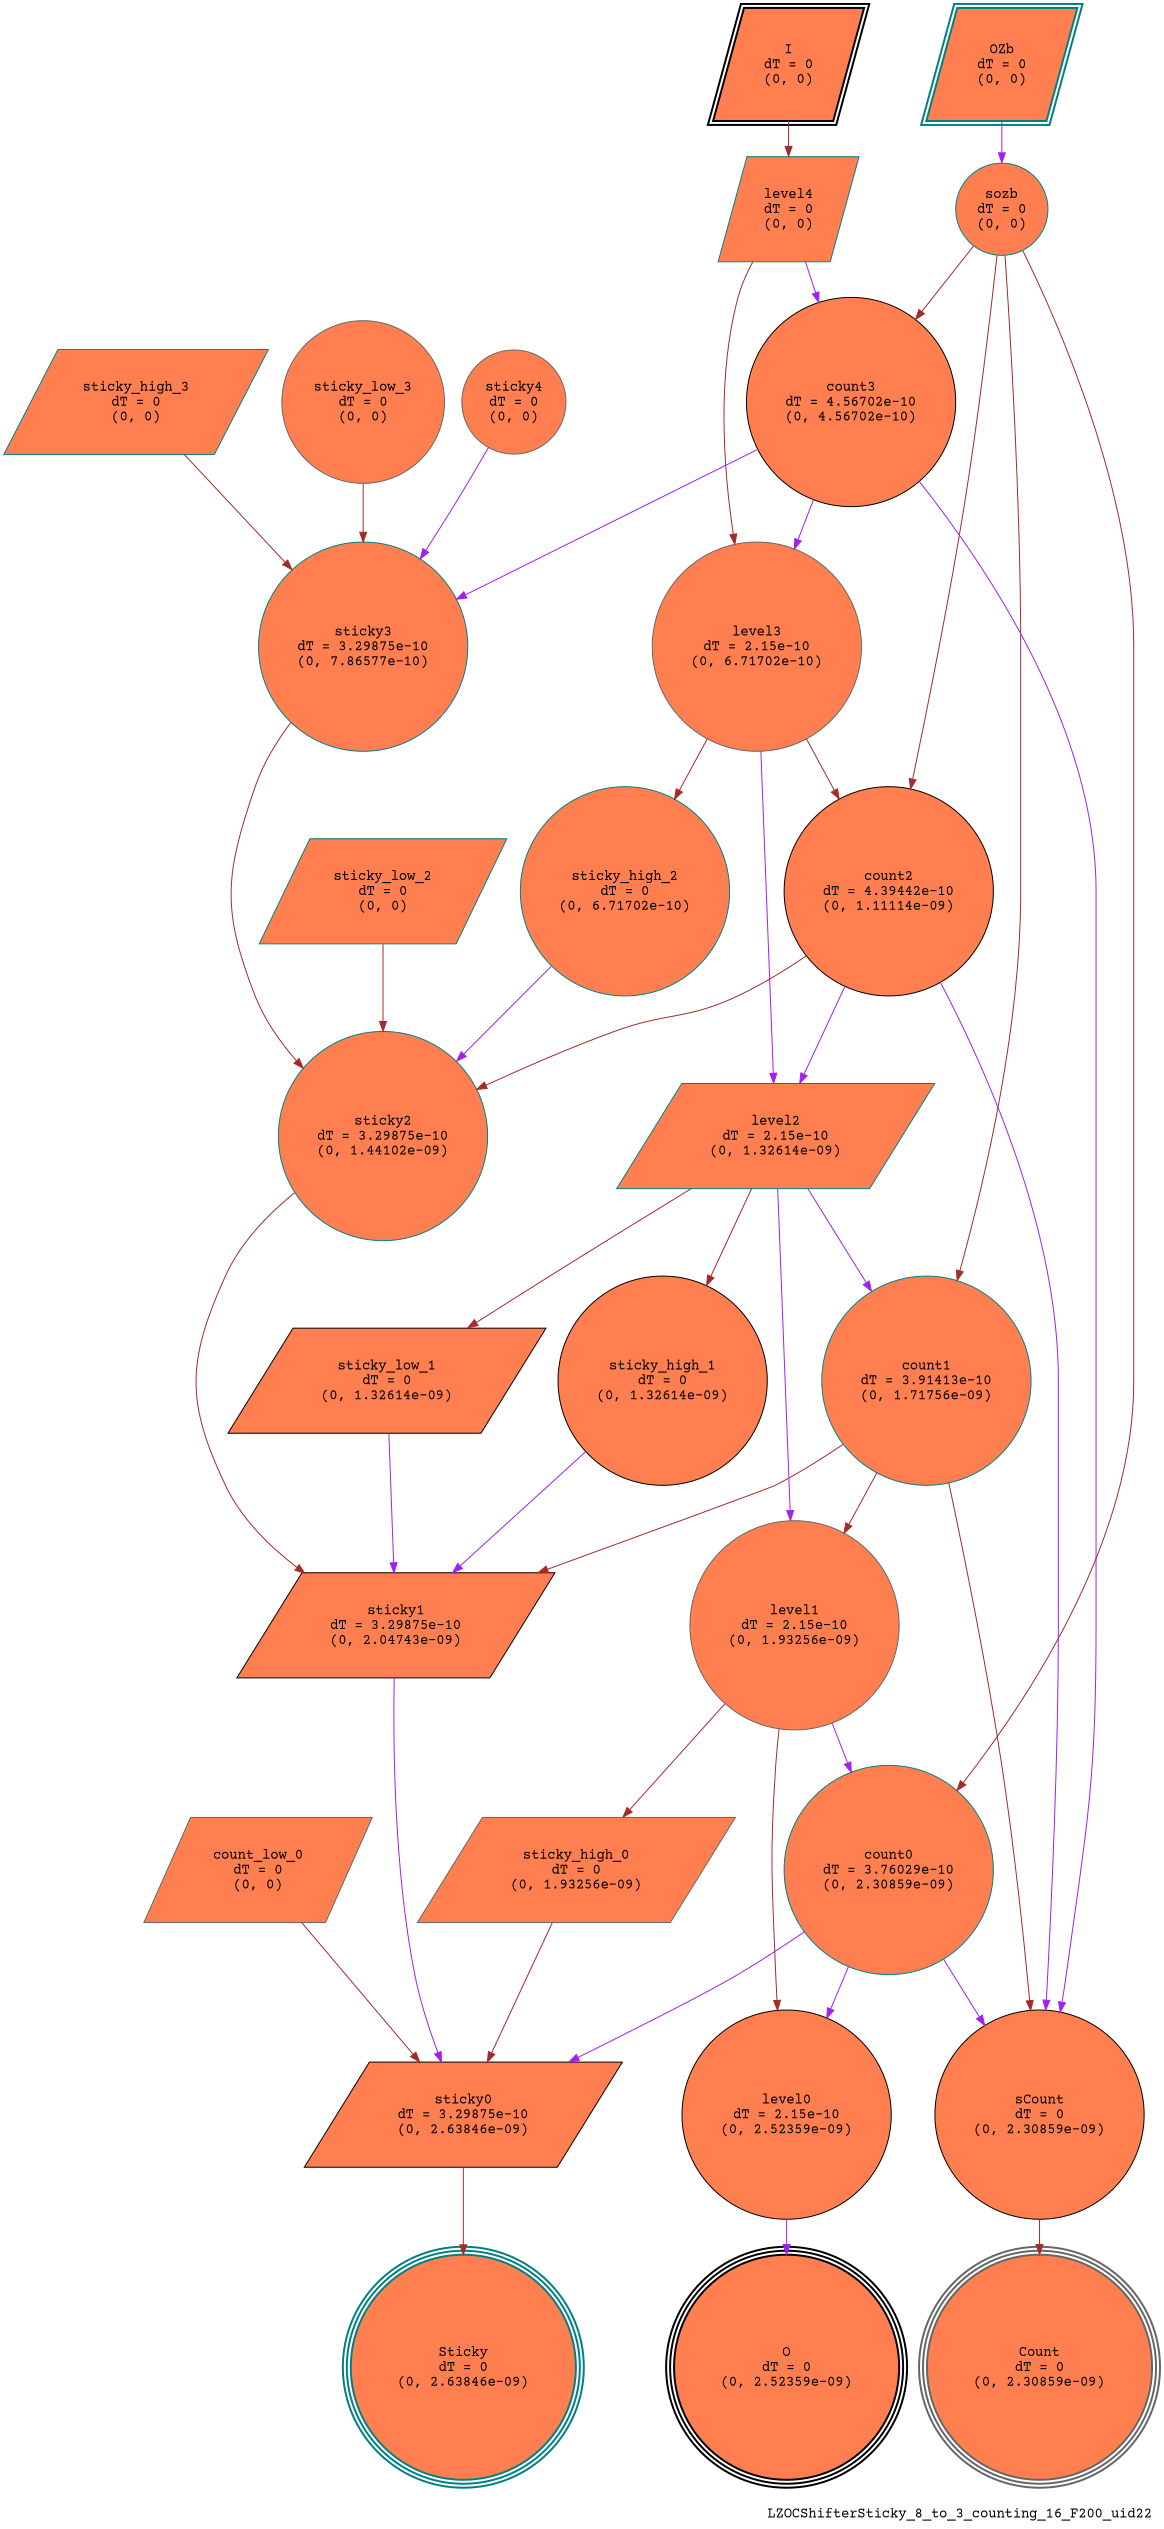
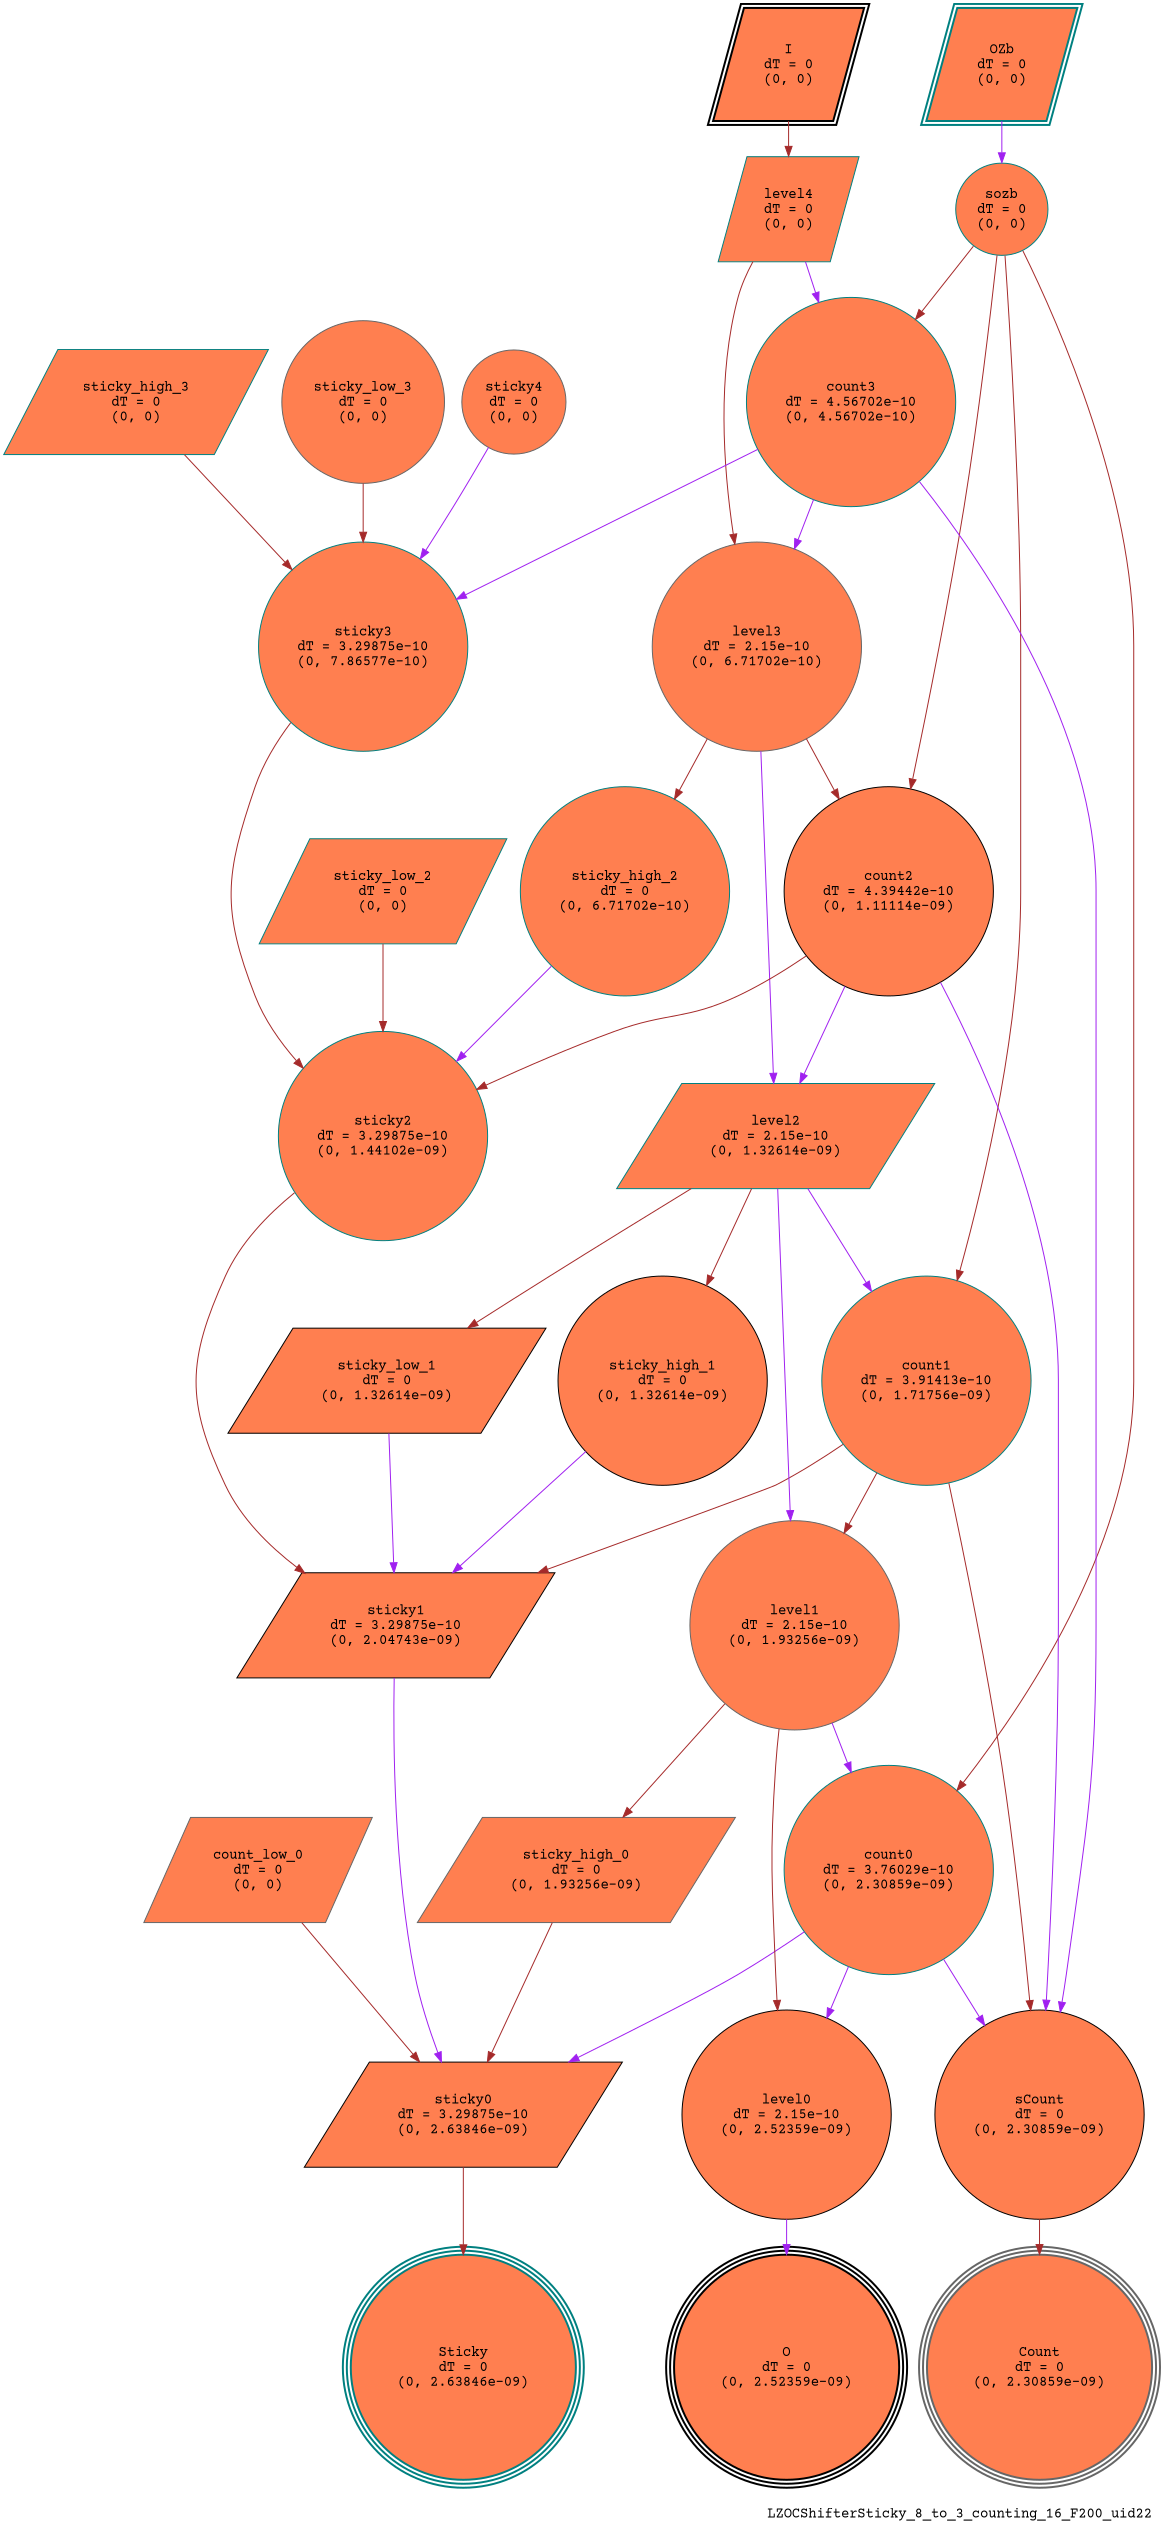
node "count3 dT = 4.56702e-10 (0, 4.56702e-10)": color black -> teal
